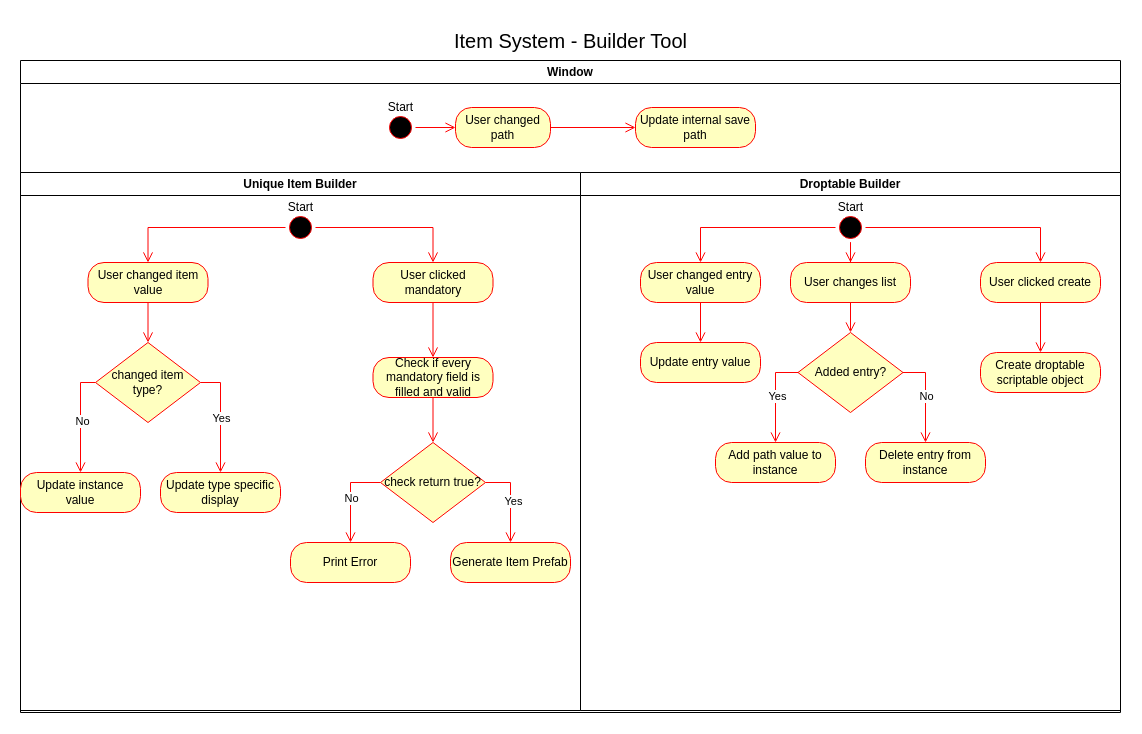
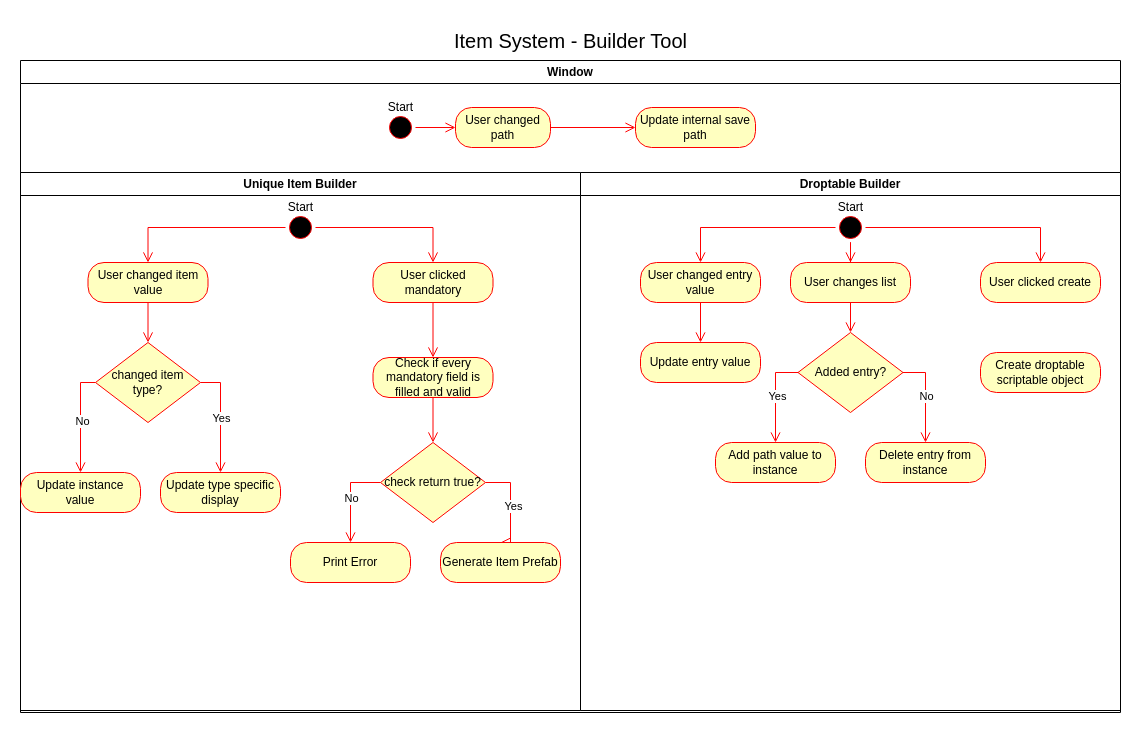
edge "User clicked create" -> "Create droptable scriptable object": removed
node "Generate Item Prefab": moved (511, 563) -> (501, 563)
